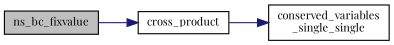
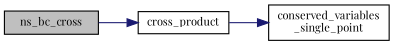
node "ns_bc_fixvalue": label "ns_bc_fixvalue" -> "ns_bc_cross"
node "conserved_variables _single_single": label "conserved_variables _single_single" -> "conserved_variables _single_point"
